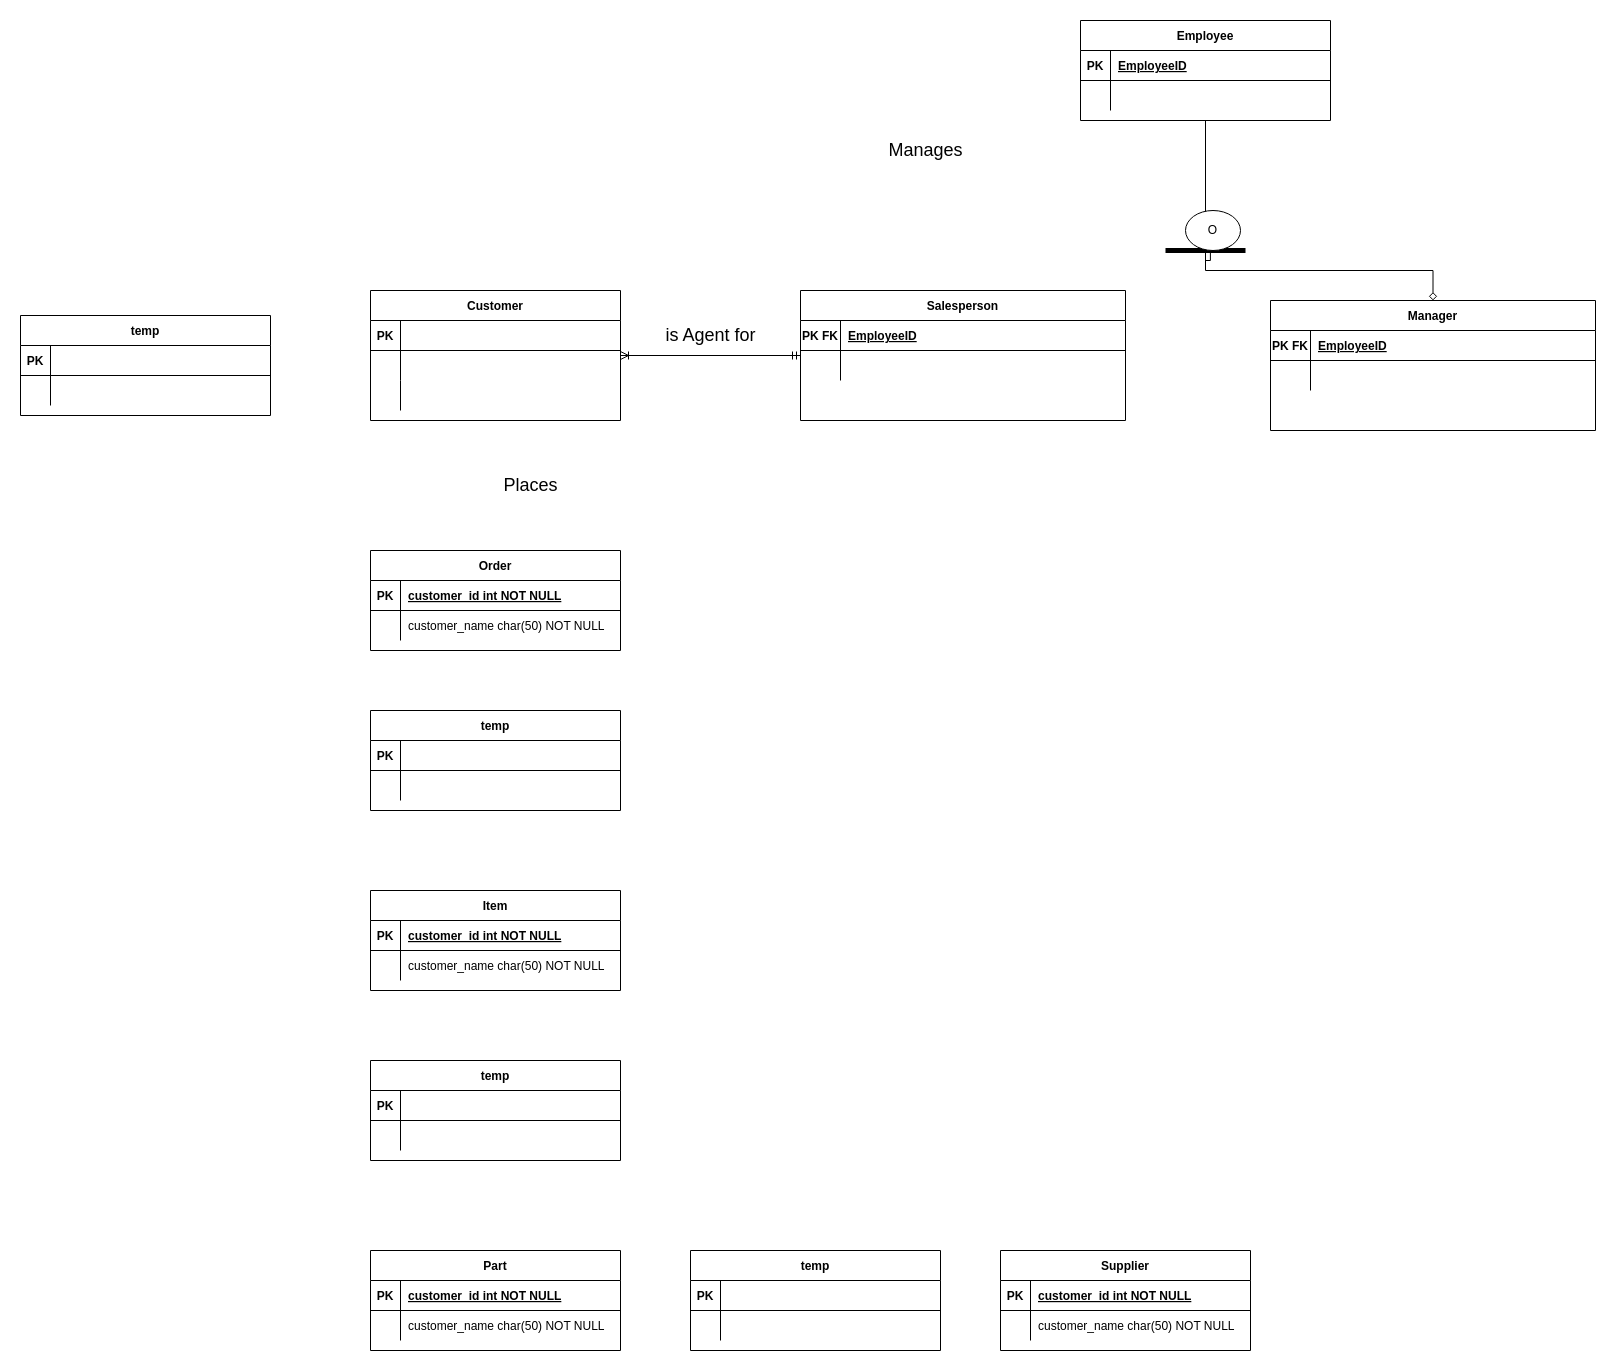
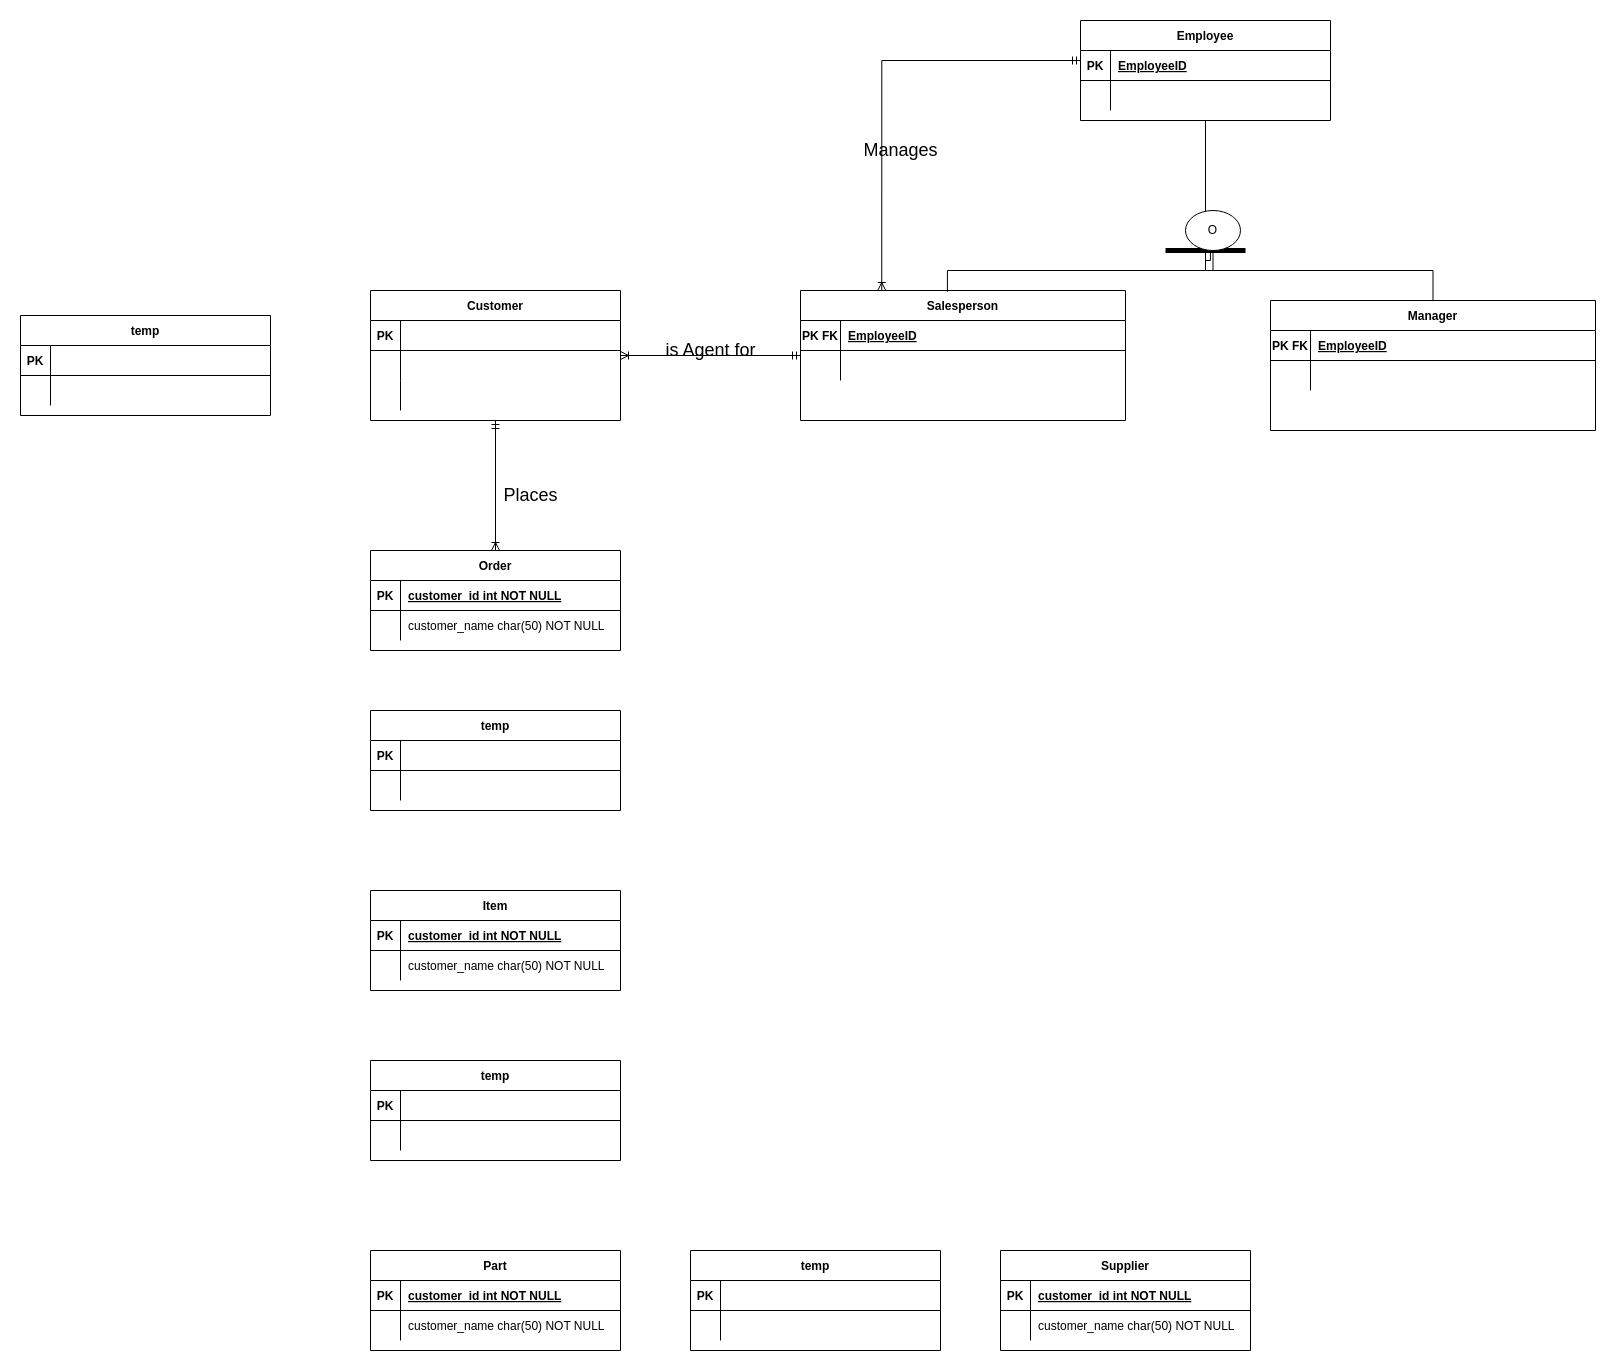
edge "Employee" -- "Salesperson": added
node "Manages": moved (926, 151) -> (901, 151)
edge "O" -- "Salesperson": added
edge "Employee" -> "Manager": arrowhead diamond -> none
node "is Agent for": moved (711, 336) -> (711, 351)
edge "Customer" -- "Order": added
node "Places": moved (531, 486) -> (531, 496)
